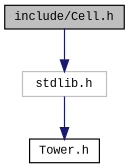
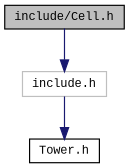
node "stdlib.h": label "stdlib.h" -> "include.h"
